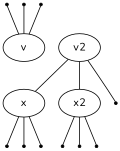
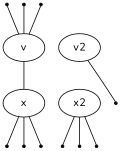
edge "v2" -- "x": now "v" -- "x"
edge "v2" -- "x2": removed
